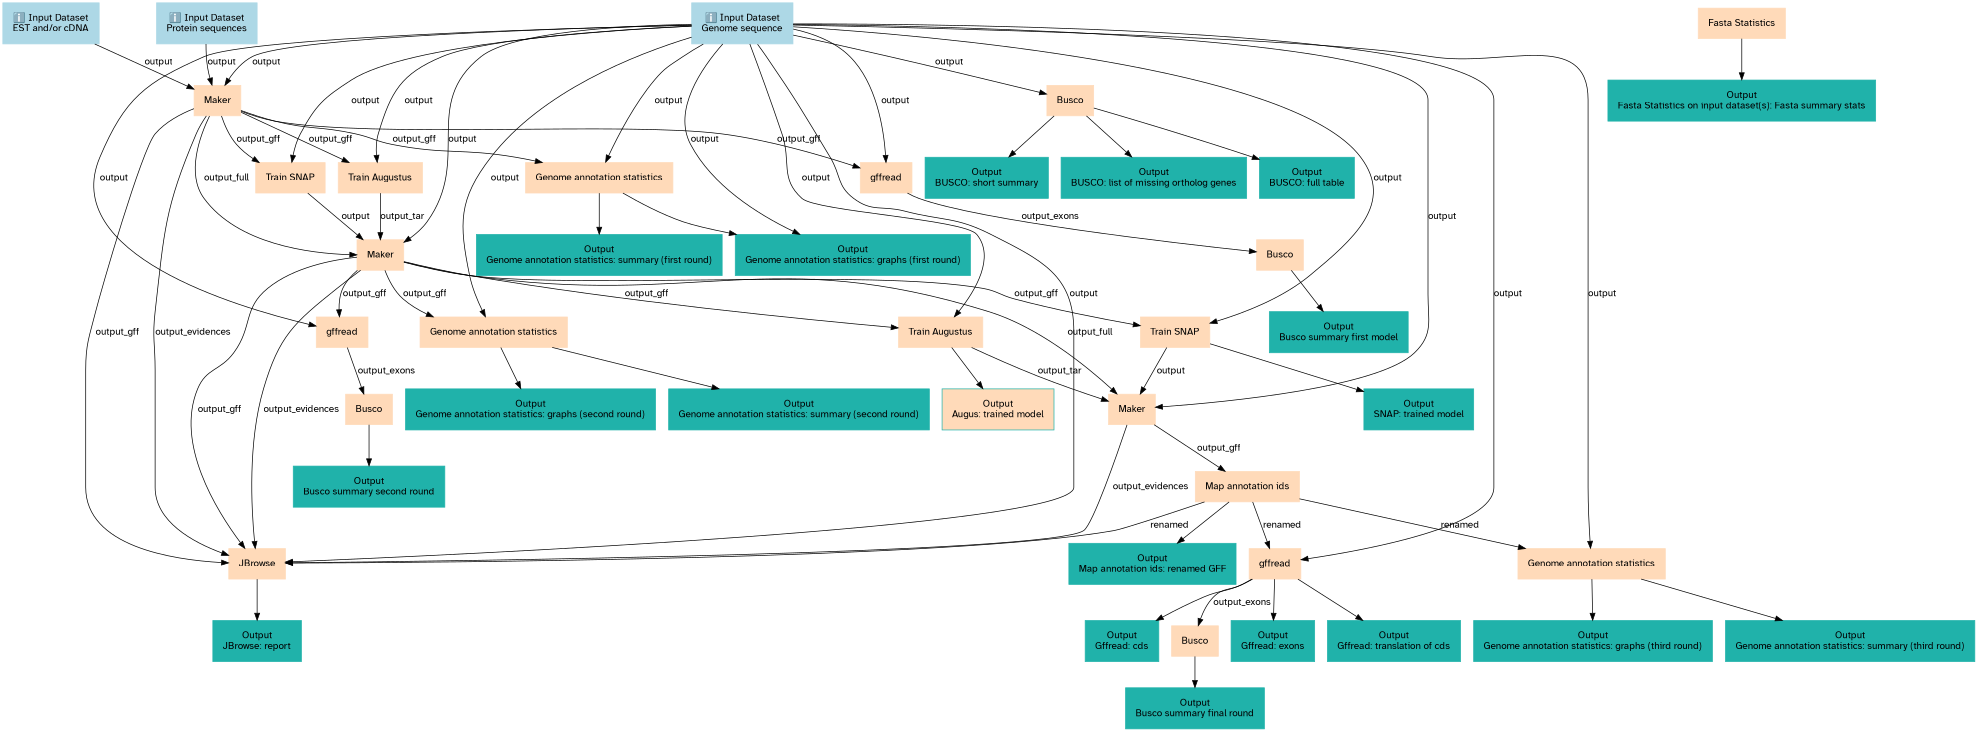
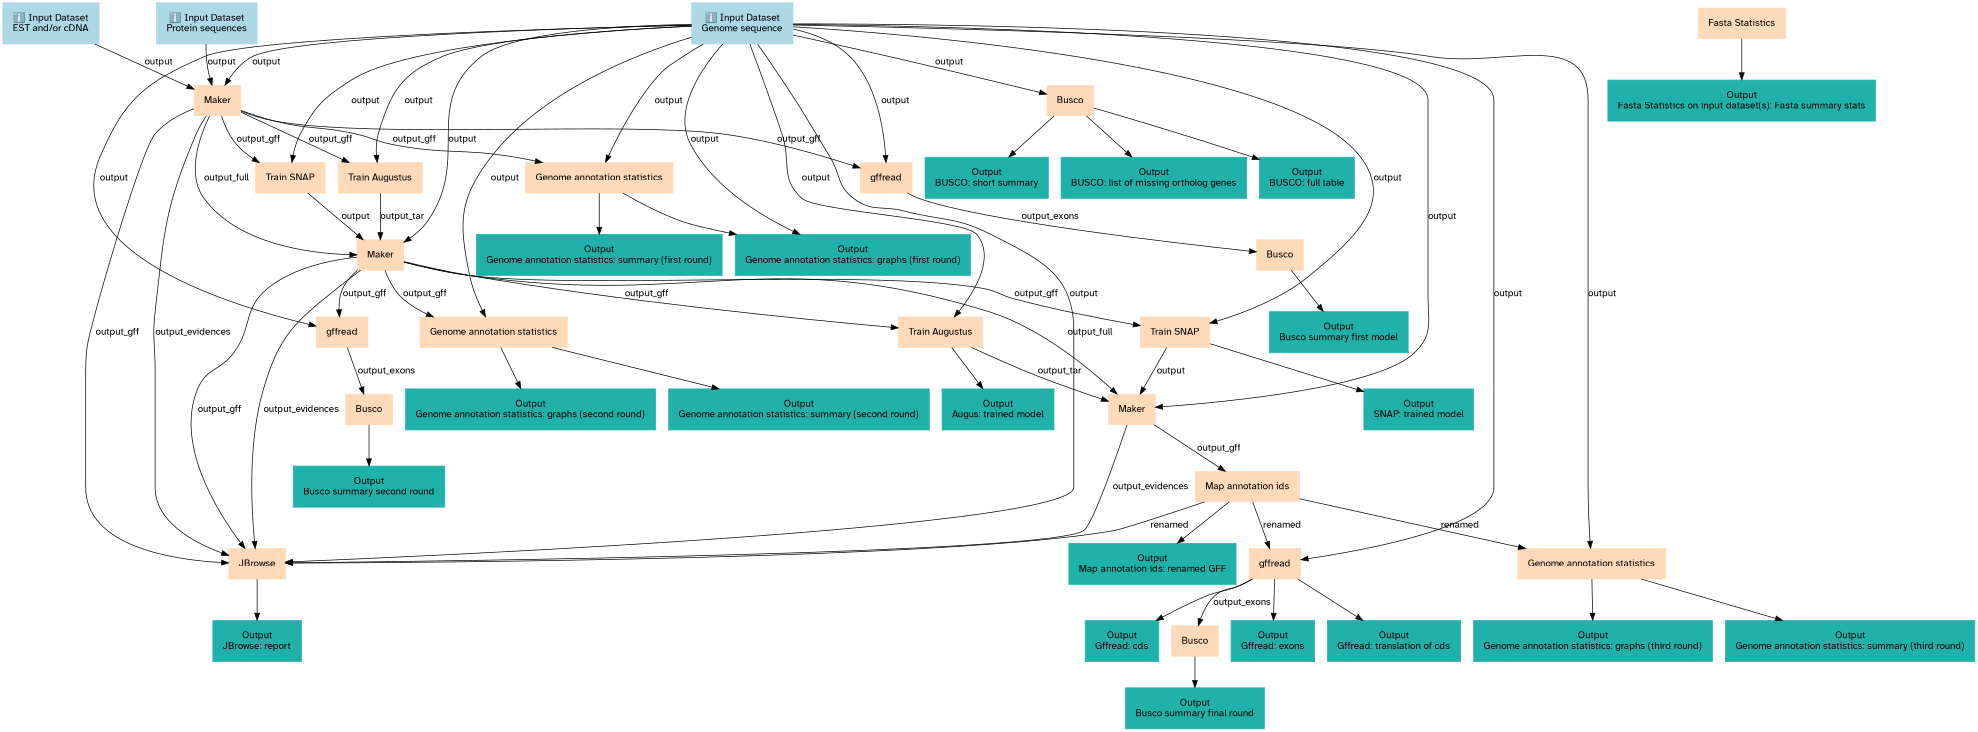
node "Output Augus: trained model": fillcolor peachpuff -> lightseagreen
